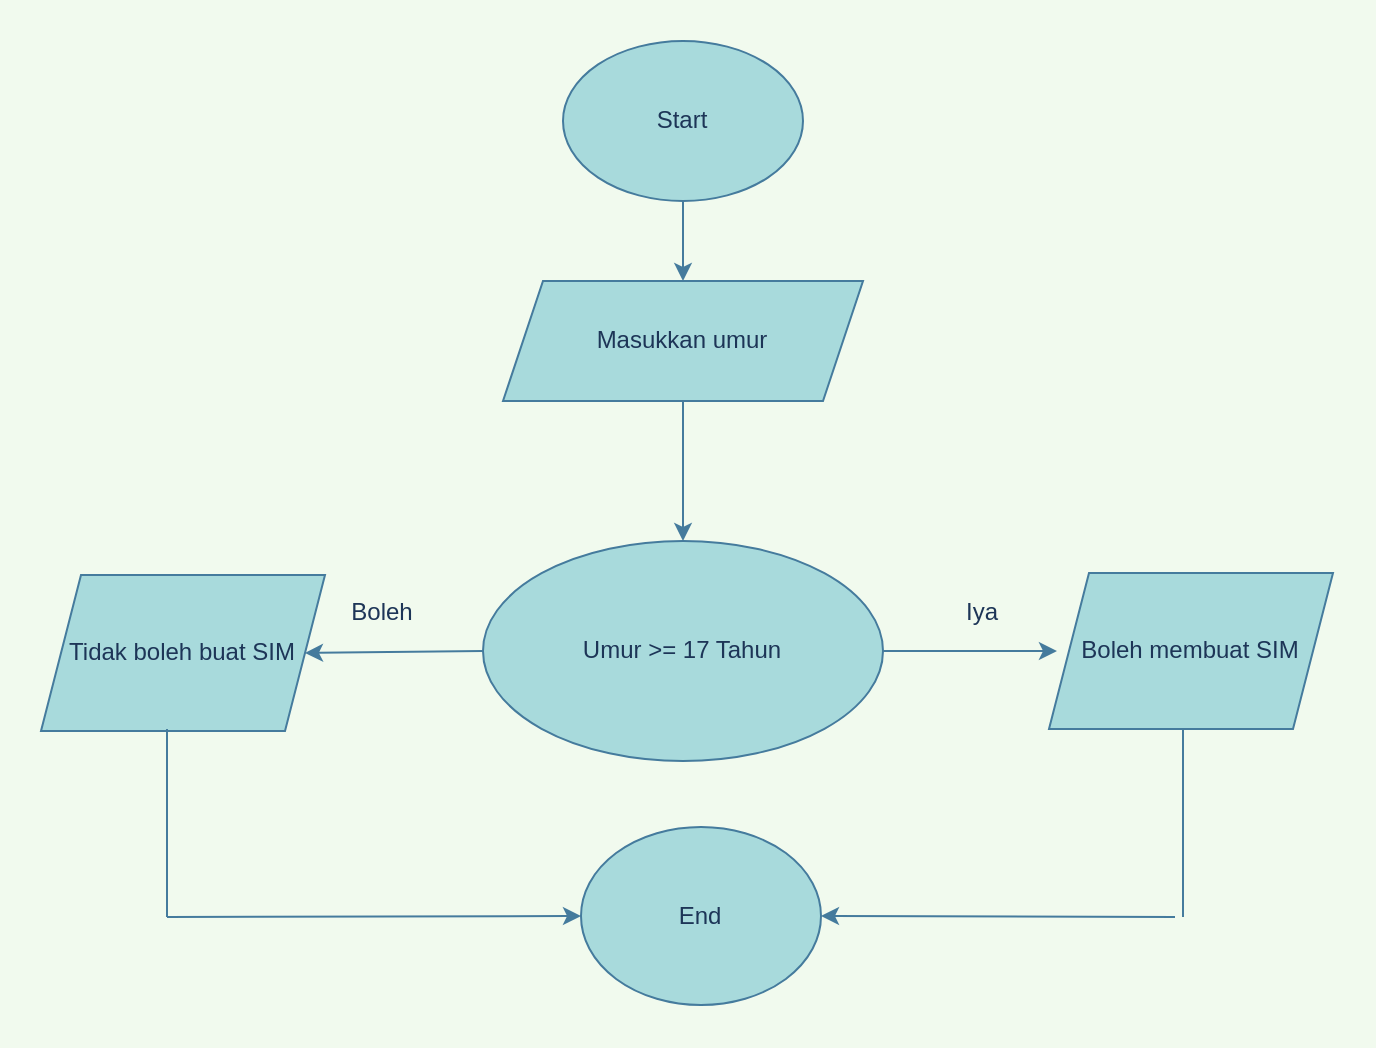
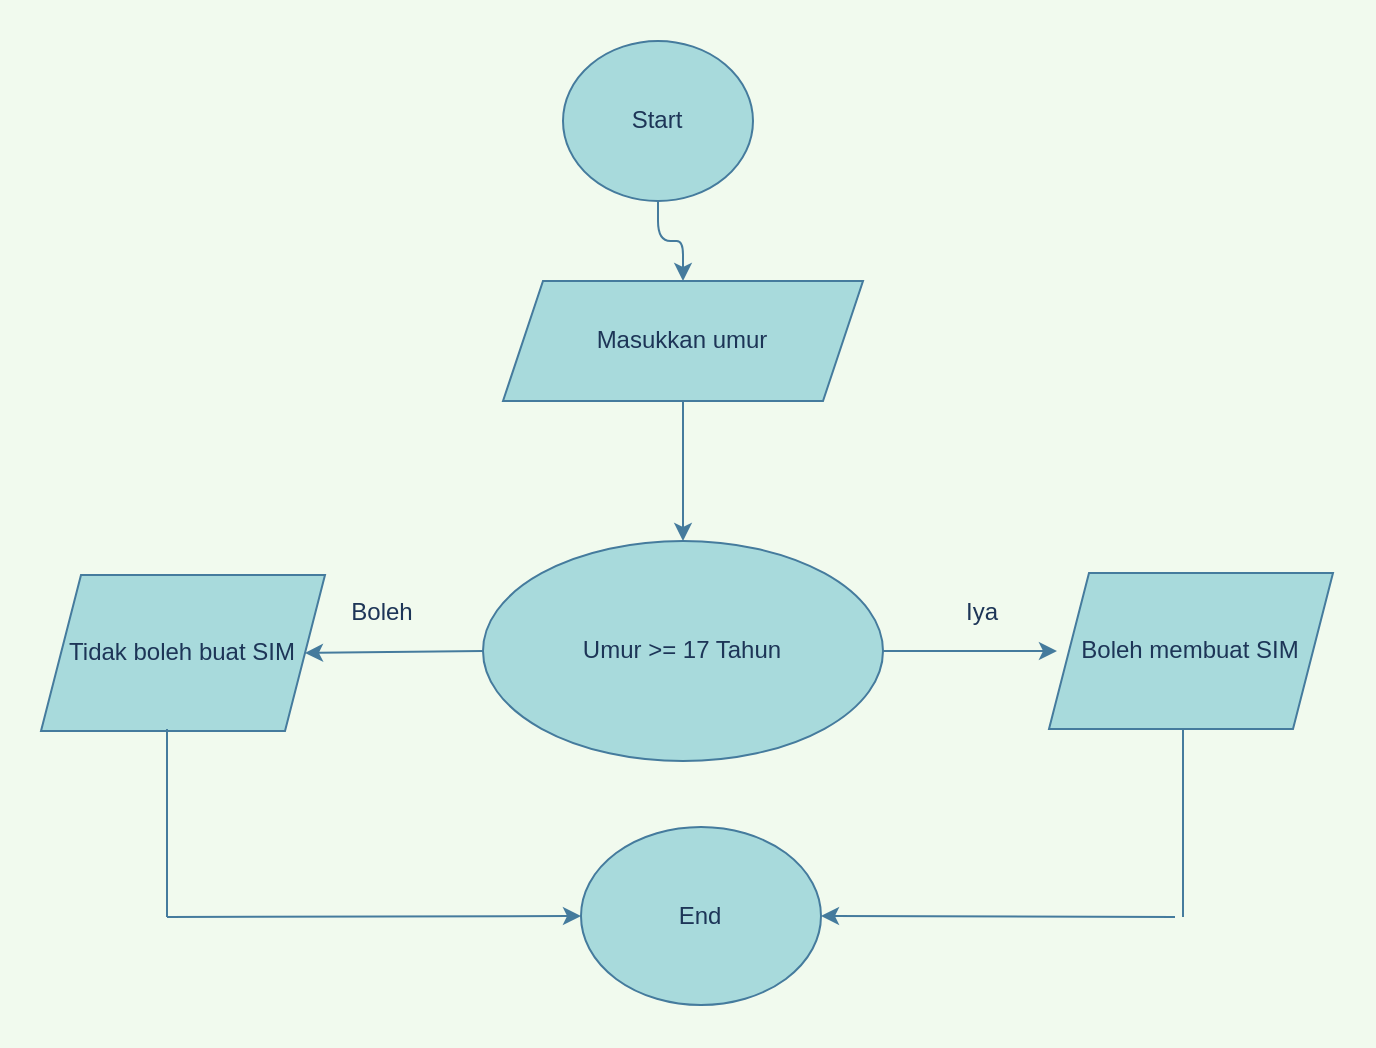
node "Start": size 240x160 -> 190x160
